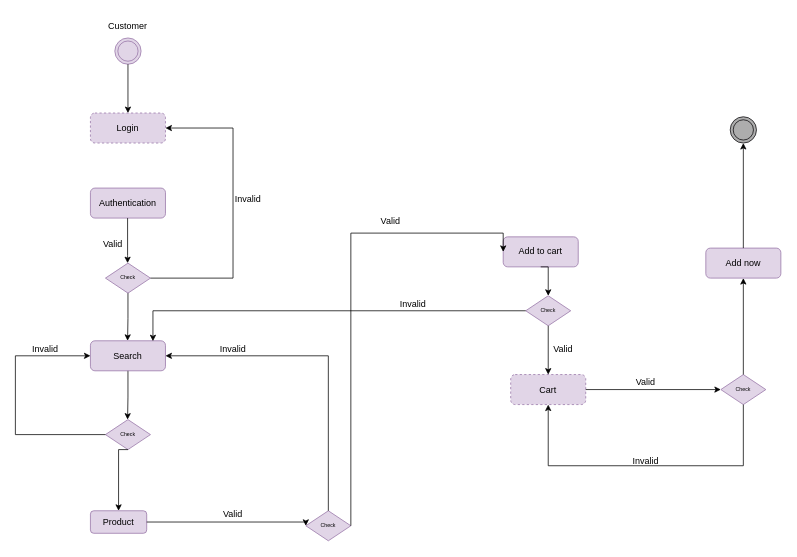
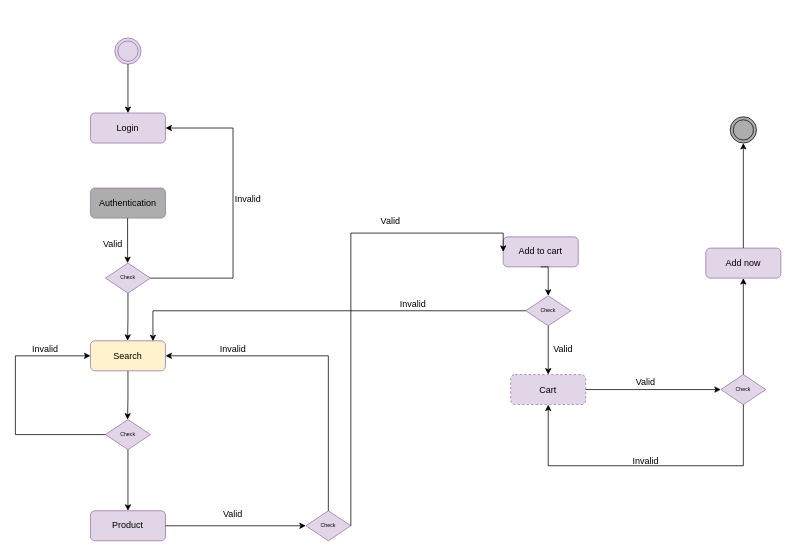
node "Customer": removed
node "Login": style dashed -> solid
node "Authentication": fillcolor #e1d5e7 -> #adadad
node "Search": fillcolor #e1d5e7 -> #fff2cc
node "Product": size 56x23 -> 75x30
